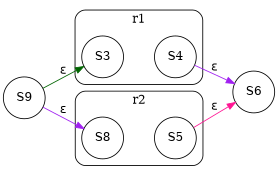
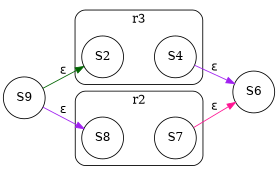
cluster "r1": label "r1" -> "r3"
node "S3": label "S3" -> "S2"
node "S5": label "S5" -> "S7"
